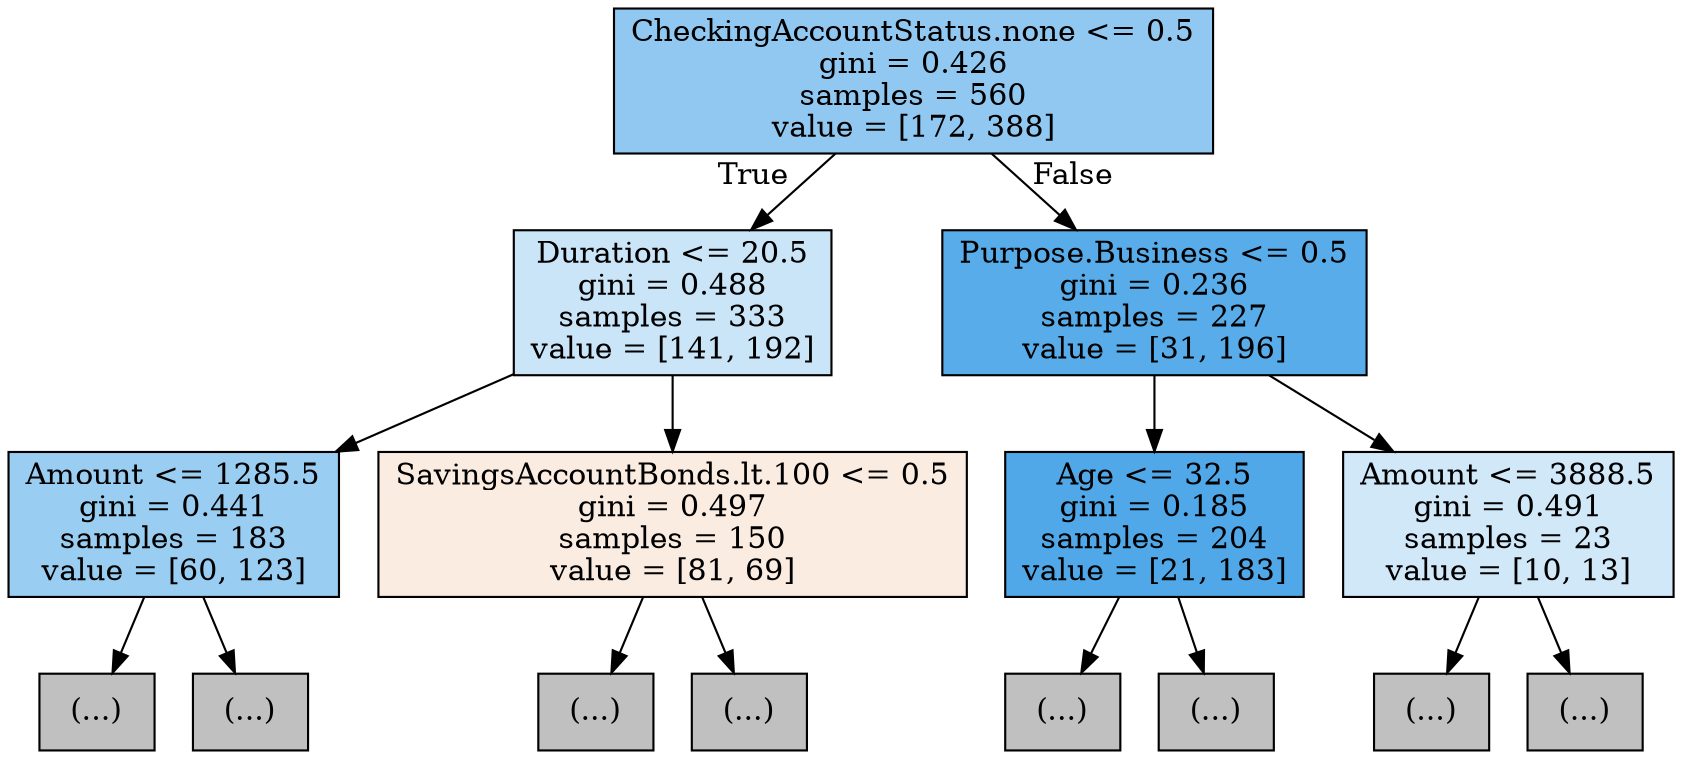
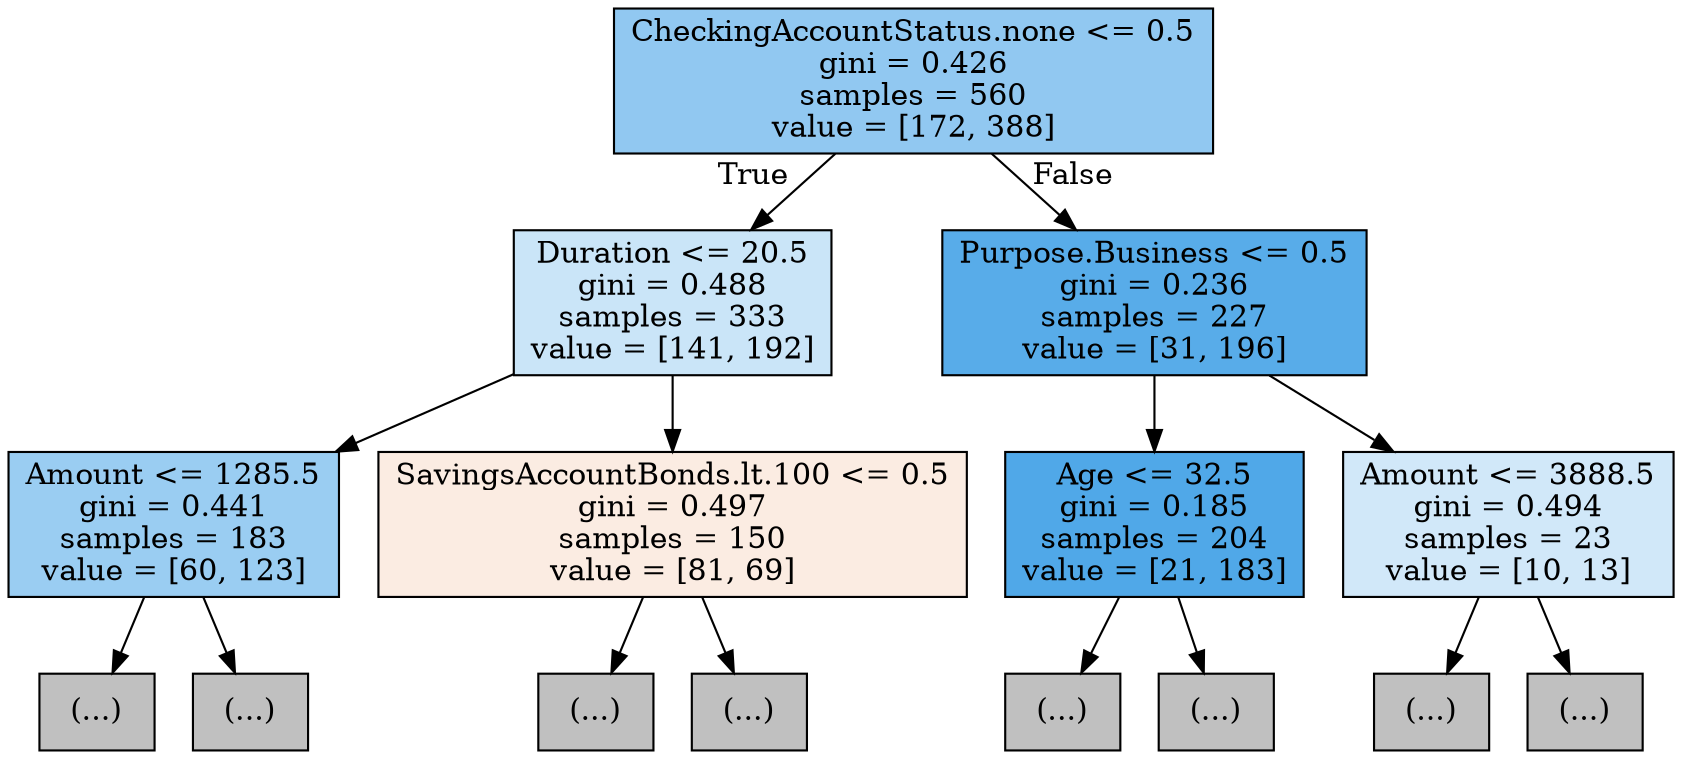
node "Amount <= 3888.5 gini = 0.491 samples = 23 value = [10, 13]": label "Amount <= 3888.5 gini = 0.491 samples = 23 value = [10, 13]" -> "Amount <= 3888.5 gini = 0.494 samples = 23 value = [10, 13]"
